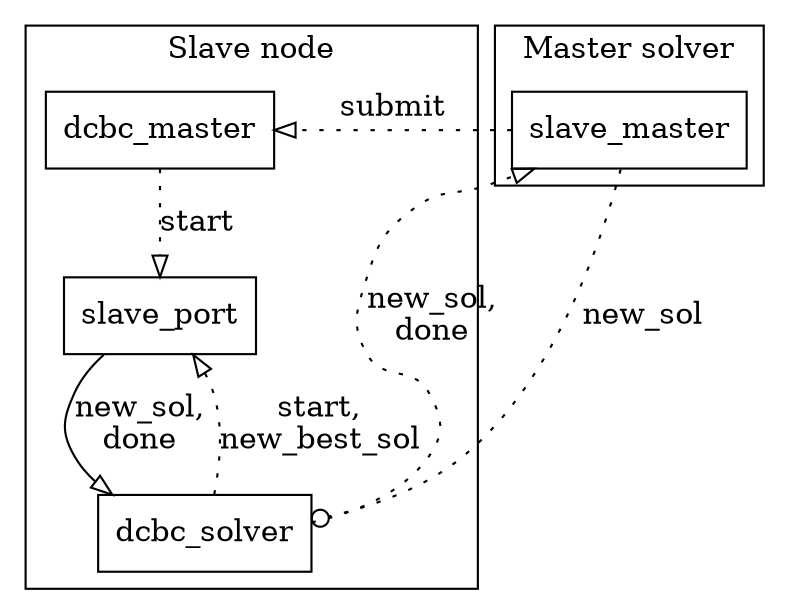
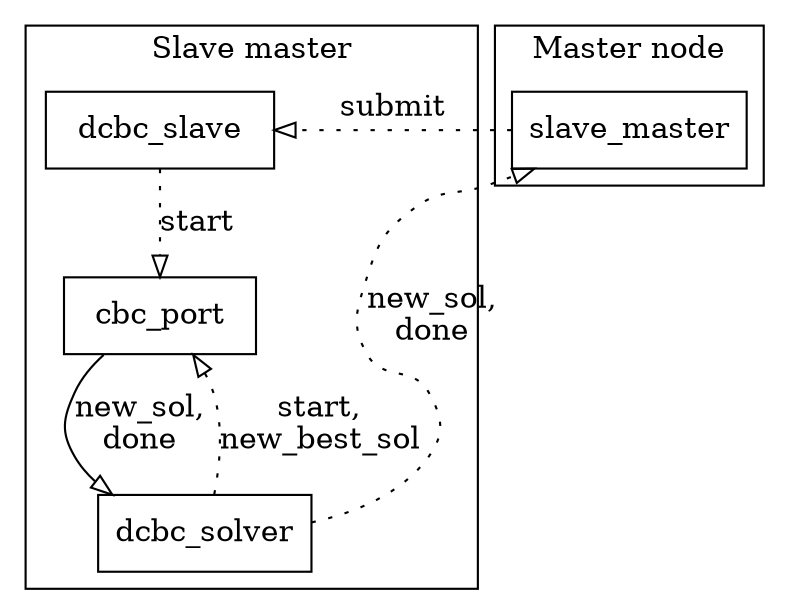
cluster "Slave node": label "Slave node" -> "Slave master"
cluster "Master solver": label "Master solver" -> "Master node"
node "dcbc_master": label "dcbc_master" -> "dcbc_slave"
node "slave_port": label "slave_port" -> "cbc_port"
edge "slave_master" -> "dcbc_solver": removed, label "new_sol"
